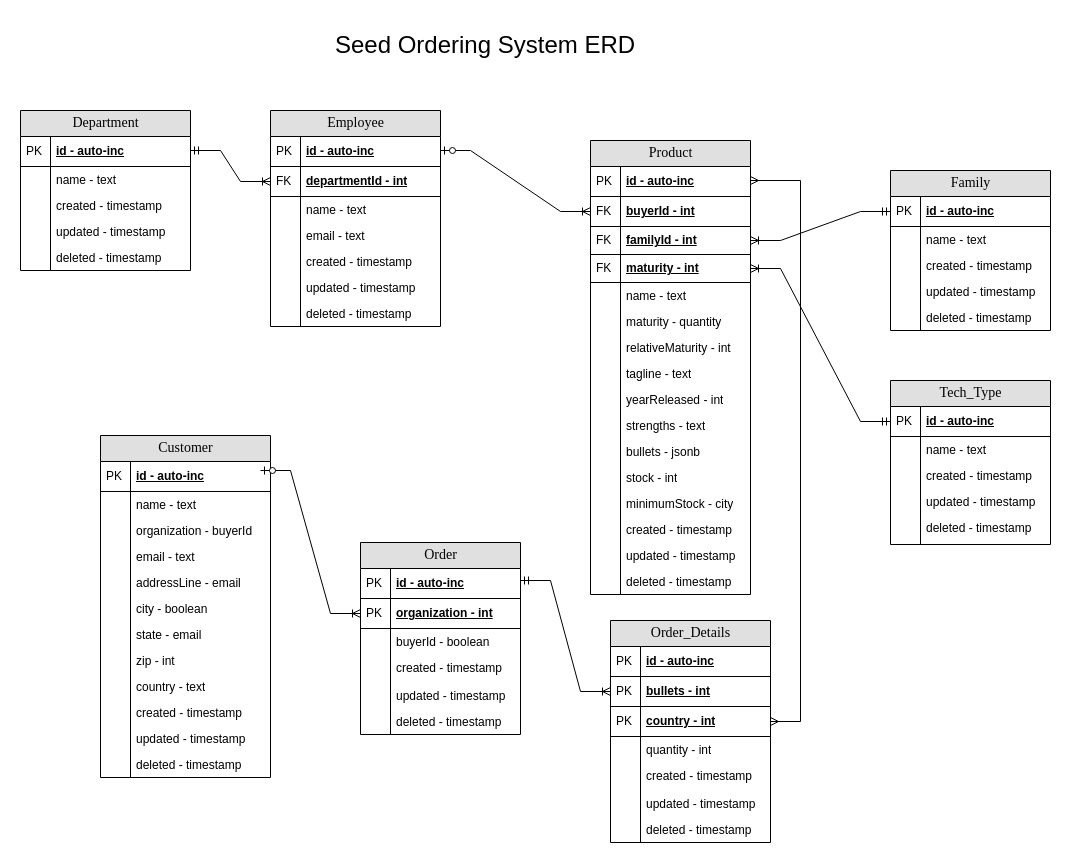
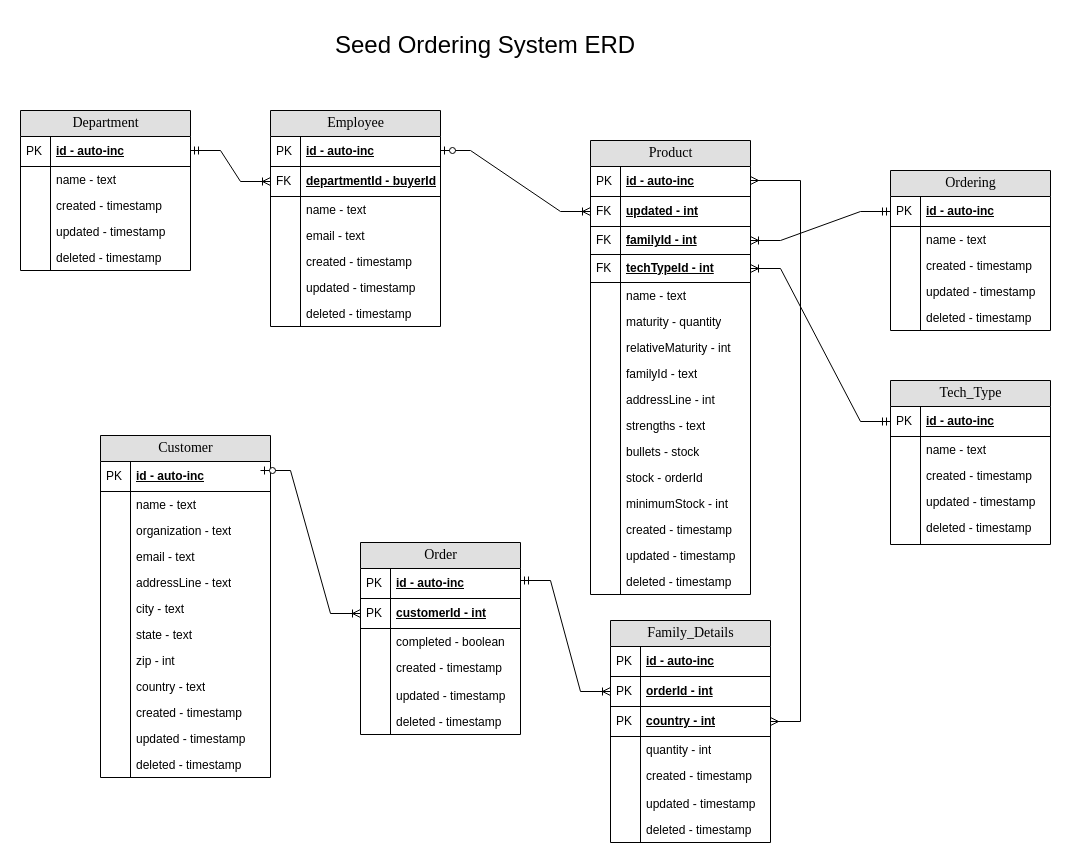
node "departmentId - int": label "departmentId - int" -> "departmentId - buyerId"
node "Family": label "Family" -> "Ordering"
node "buyerId - int": label "buyerId - int" -> "updated - int"
node "maturity - int": label "maturity - int" -> "techTypeId - int"
node "tagline - text": label "tagline - text" -> "familyId - text"
node "yearReleased - int": label "yearReleased - int" -> "addressLine - int"
node "bullets - jsonb": label "bullets - jsonb" -> "bullets - stock"
node "stock - int": label "stock - int" -> "stock - orderId"
node "minimumStock - city": label "minimumStock - city" -> "minimumStock - int"
node "organization - buyerId": label "organization - buyerId" -> "organization - text"
node "addressLine - email": label "addressLine - email" -> "addressLine - text"
node "city - boolean": label "city - boolean" -> "city - text"
node "organization - int": label "organization - int" -> "customerId - int"
node "Order_Details": label "Order_Details" -> "Family_Details"
node "state - email": label "state - email" -> "state - text"
node "buyerId - boolean": label "buyerId - boolean" -> "completed - boolean"
node "bullets - int": label "bullets - int" -> "orderId - int"
